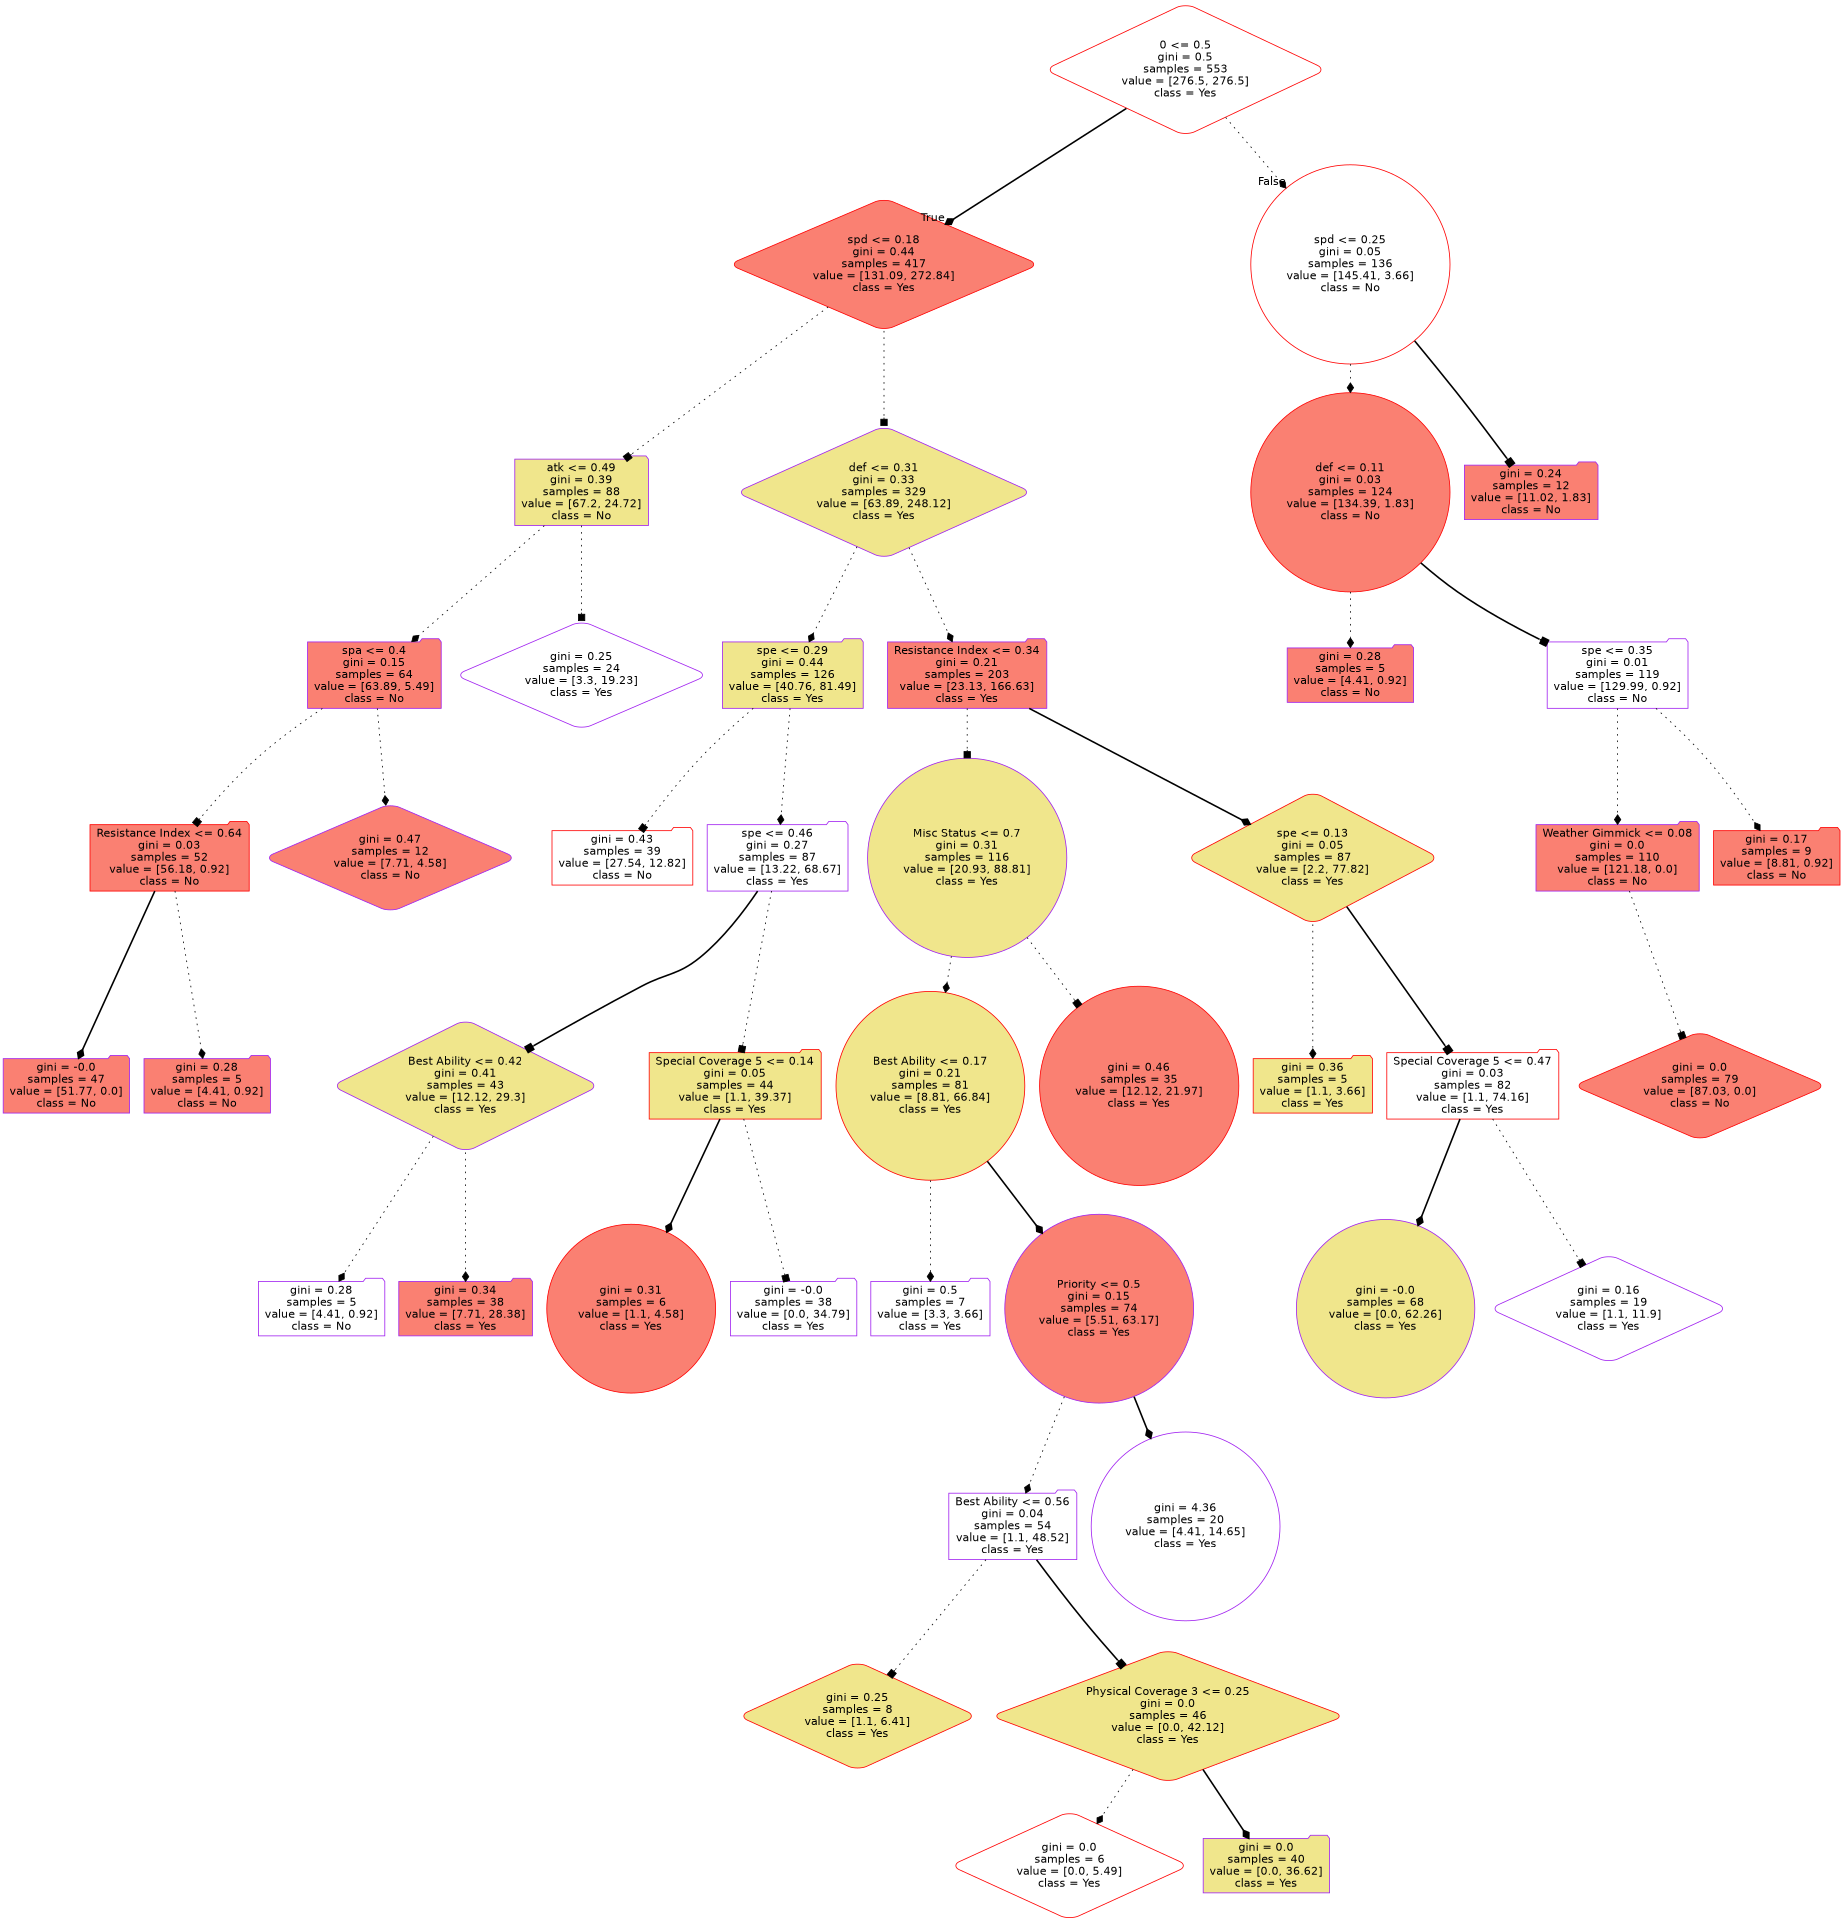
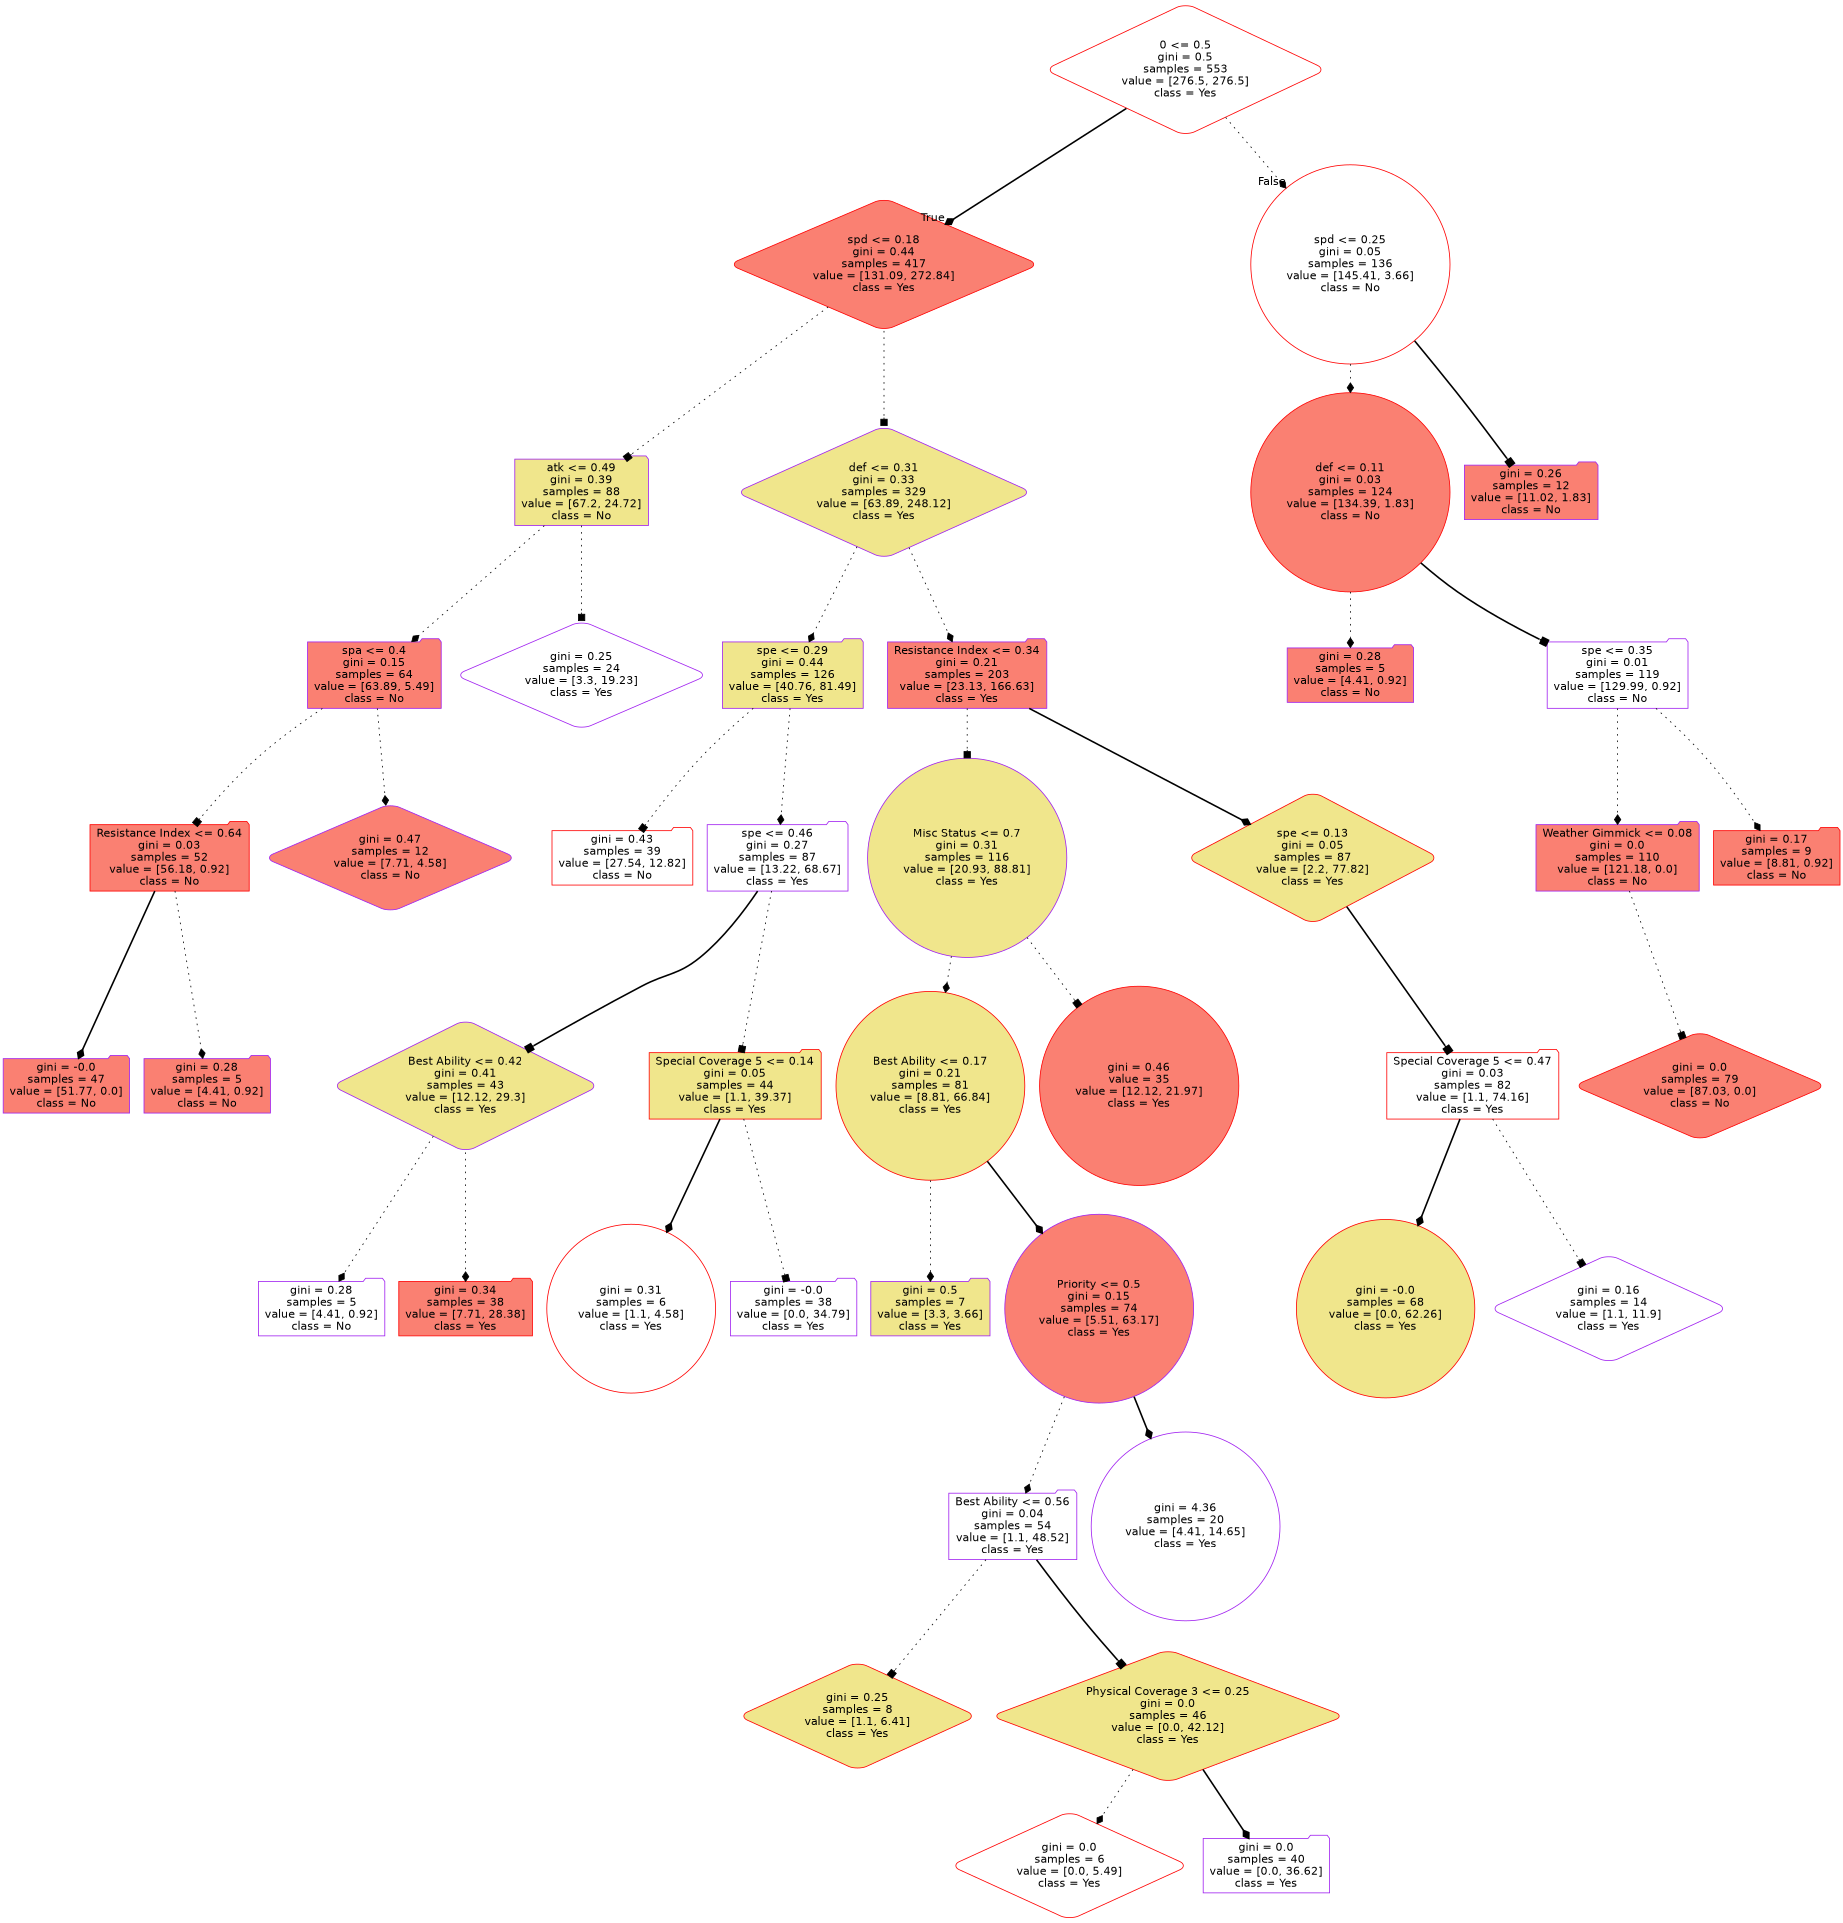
node "gini = 0.24 samples = 12 value = [11.02, 1.83] class = No": label "gini = 0.24 samples = 12 value = [11.02, 1.83] class = No" -> "gini = 0.26 samples = 12 value = [11.02, 1.83] class = No"
node "gini = 0.46 samples = 35 value = [12.12, 21.97] class = Yes": label "gini = 0.46 samples = 35 value = [12.12, 21.97] class = Yes" -> "gini = 0.46 value = 35 value = [12.12, 21.97] class = Yes"
node "gini = 0.36 samples = 5 value = [1.1, 3.66] class = Yes": removed
node "gini = 0.34 samples = 38 value = [7.71, 28.38] class = Yes": color purple -> red
node "gini = 0.31 samples = 6 value = [1.1, 4.58] class = Yes": fillcolor salmon -> white
node "gini = 0.5 samples = 7 value = [3.3, 3.66] class = Yes": fillcolor white -> khaki
node "gini = -0.0 samples = 68 value = [0.0, 62.26] class = Yes": color purple -> red
node "gini = 0.16 samples = 19 value = [1.1, 11.9] class = Yes": label "gini = 0.16 samples = 19 value = [1.1, 11.9] class = Yes" -> "gini = 0.16 samples = 14 value = [1.1, 11.9] class = Yes"
node "gini = 0.0 samples = 40 value = [0.0, 36.62] class = Yes": fillcolor khaki -> white
